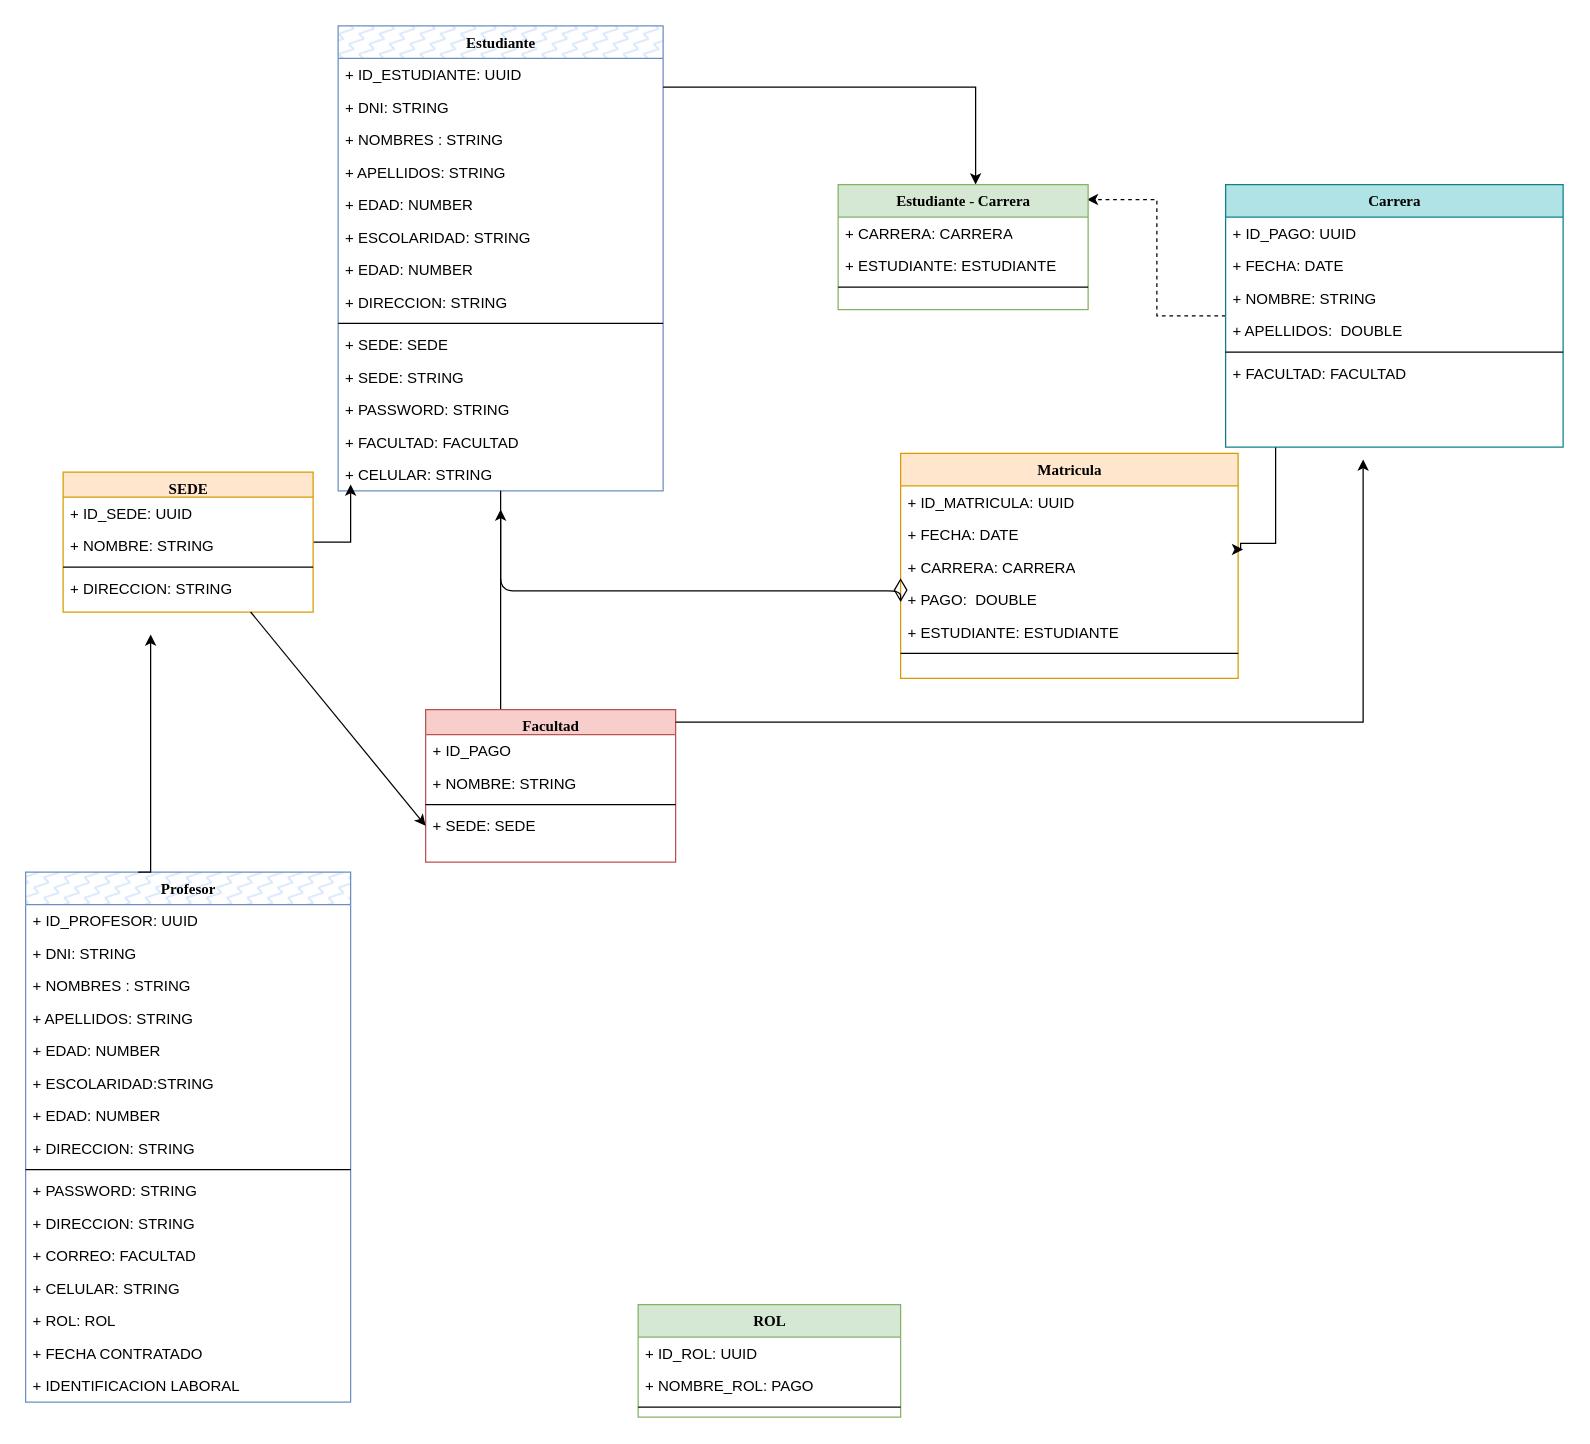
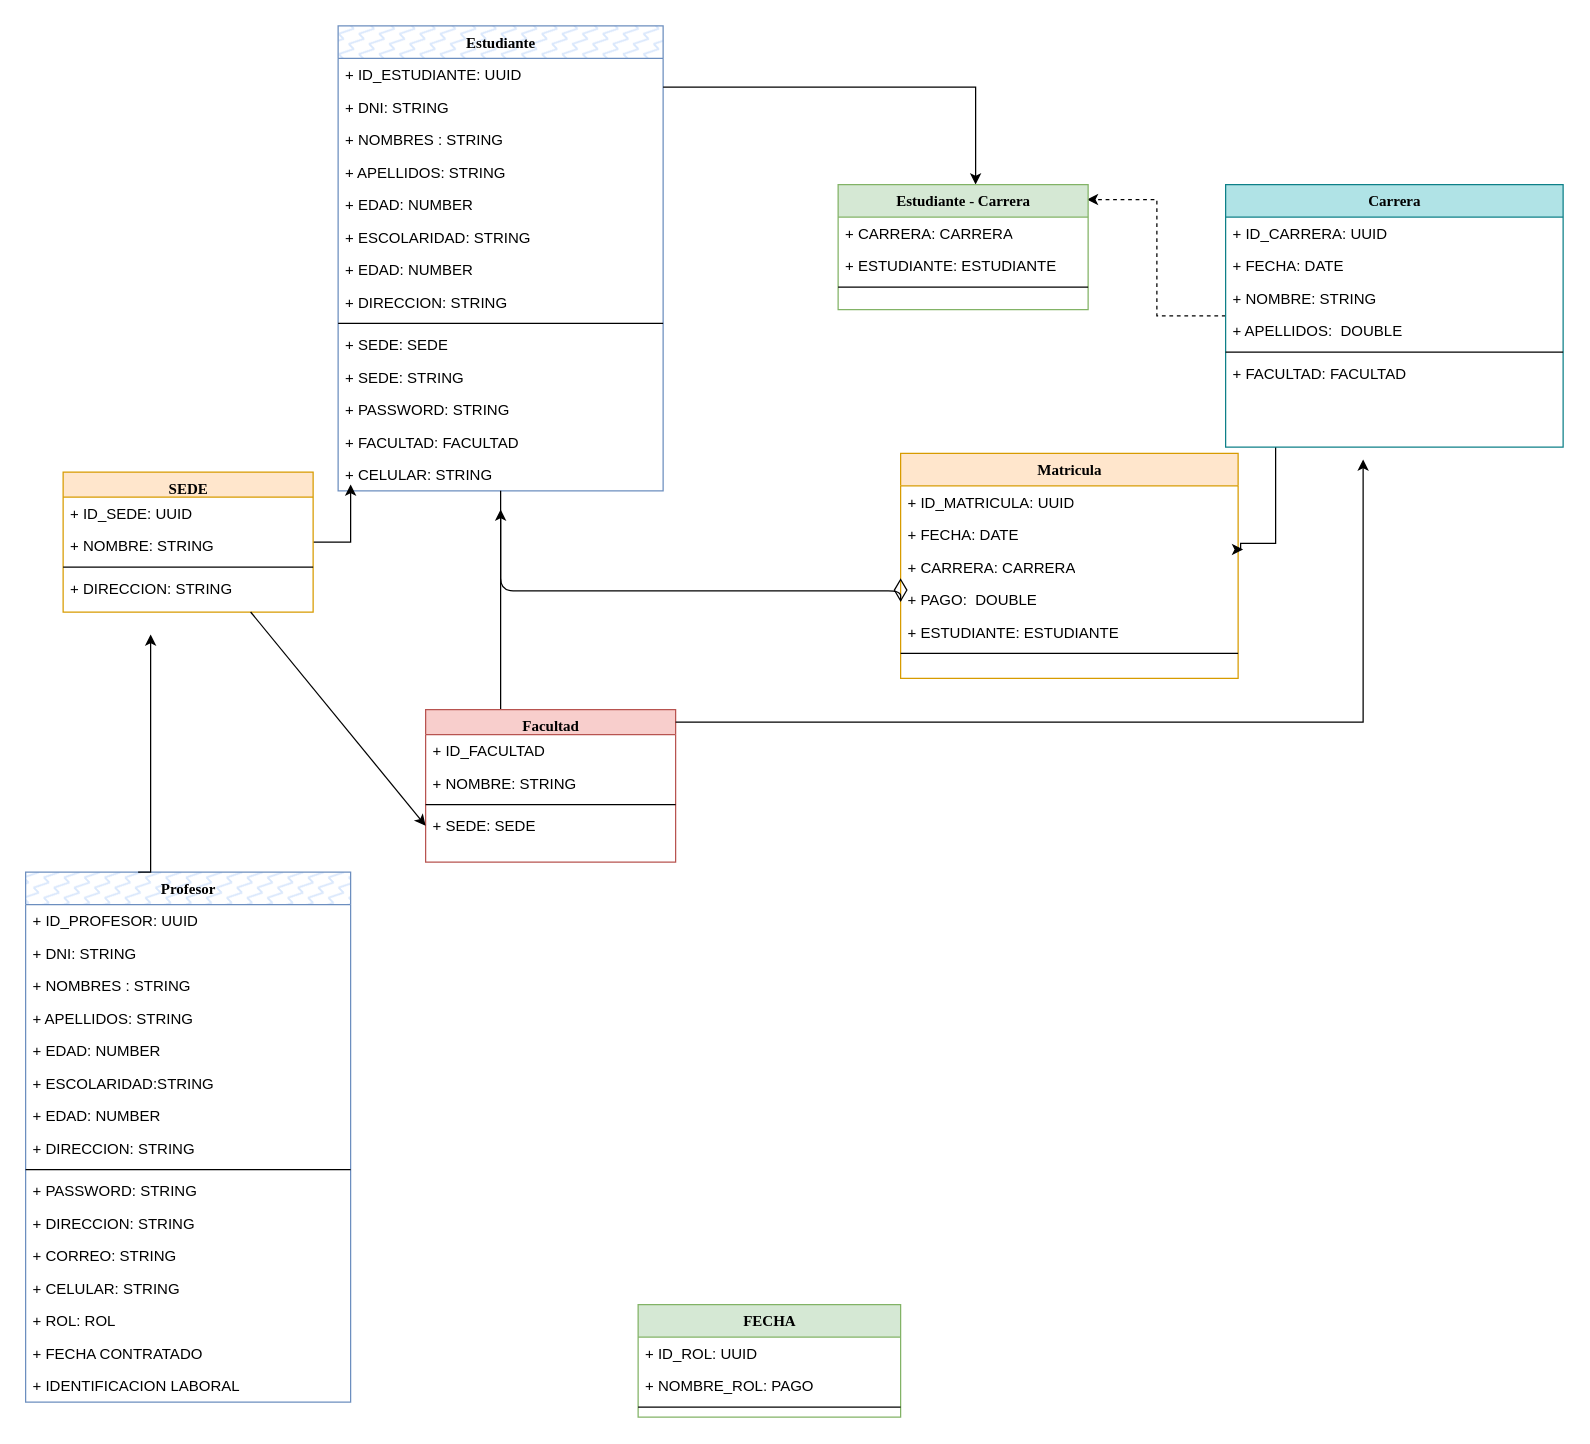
node "+ ID_PAGO: UUID": label "+ ID_PAGO: UUID" -> "+ ID_CARRERA: UUID"
node "+ ID_PAGO": label "+ ID_PAGO" -> "+ ID_FACULTAD"
node "+ CORREO: FACULTAD": label "+ CORREO: FACULTAD" -> "+ CORREO: STRING"
node "ROL": label "ROL" -> "FECHA"
